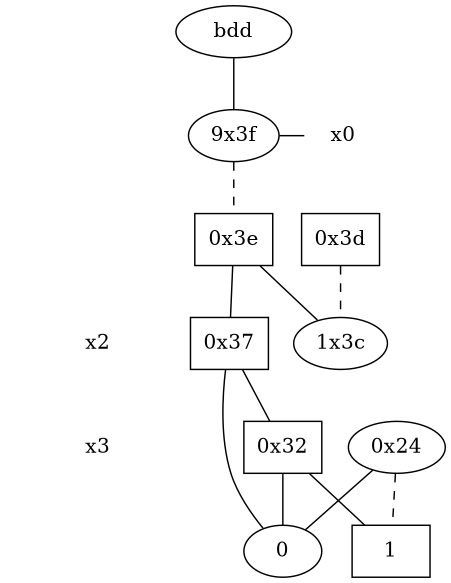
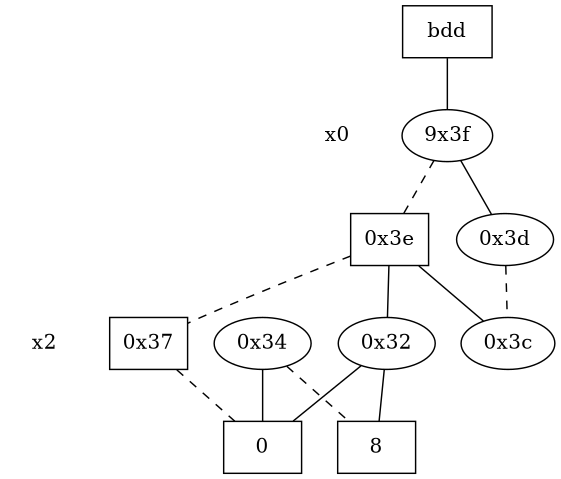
node "bdd": shape ellipse -> box
edge "9x3f" -- "x0": now "9x3f" -- "0x3d"
node "0x3d": shape box -> ellipse
edge "0x3e" -- "0x37": style solid -> dashed
node "1x3c": label "1x3c" -> "0x3c"
edge "0x37" -- "0x32": now "0x3e" -- "0x32"
node "x3": removed
node "0x32": shape box -> ellipse
node "0x24": label "0x24" -> "0x34"
edge "0x37" -- "0": style solid -> dashed
node "0": shape ellipse -> box
node "1": label "1" -> "8"
